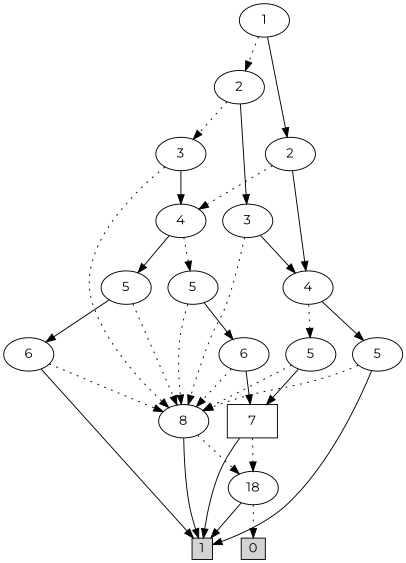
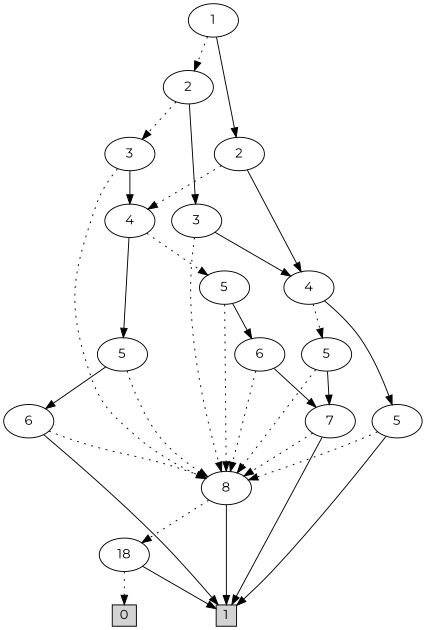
node "7": shape box -> ellipse
edge "7" -> "18": now "7" -> "8"
